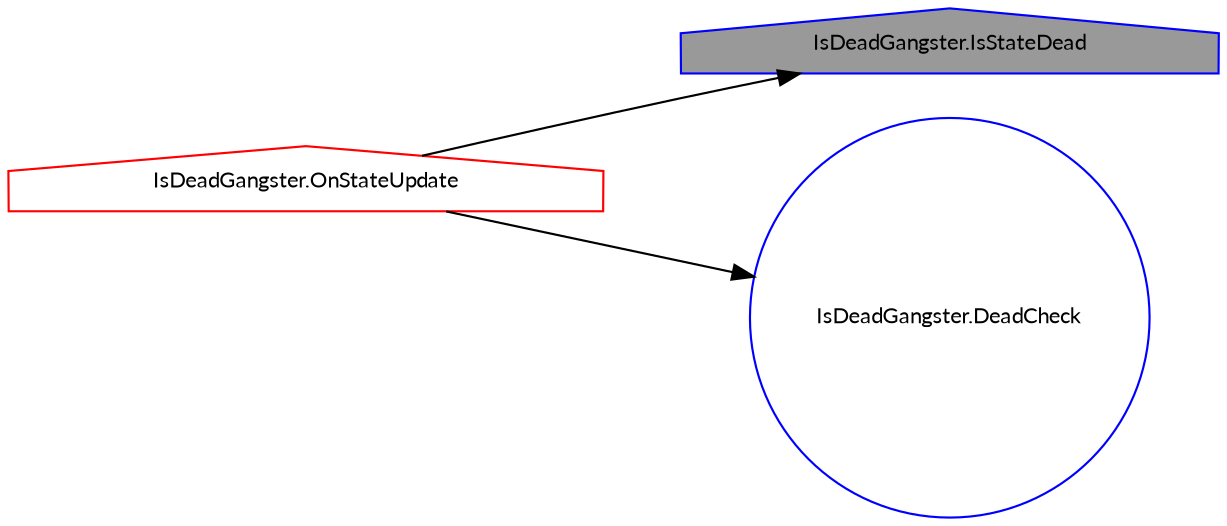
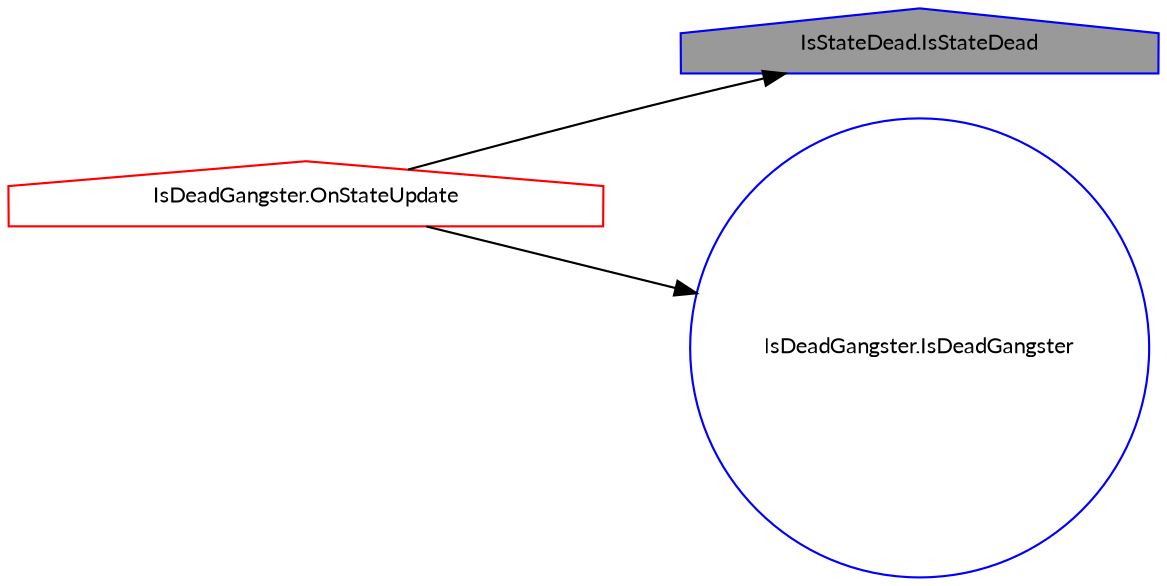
node "IsDeadGangster.IsStateDead": label "IsDeadGangster.IsStateDead" -> "IsStateDead.IsStateDead"
node "IsDeadGangster.DeadCheck": label "IsDeadGangster.DeadCheck" -> "IsDeadGangster.IsDeadGangster"
